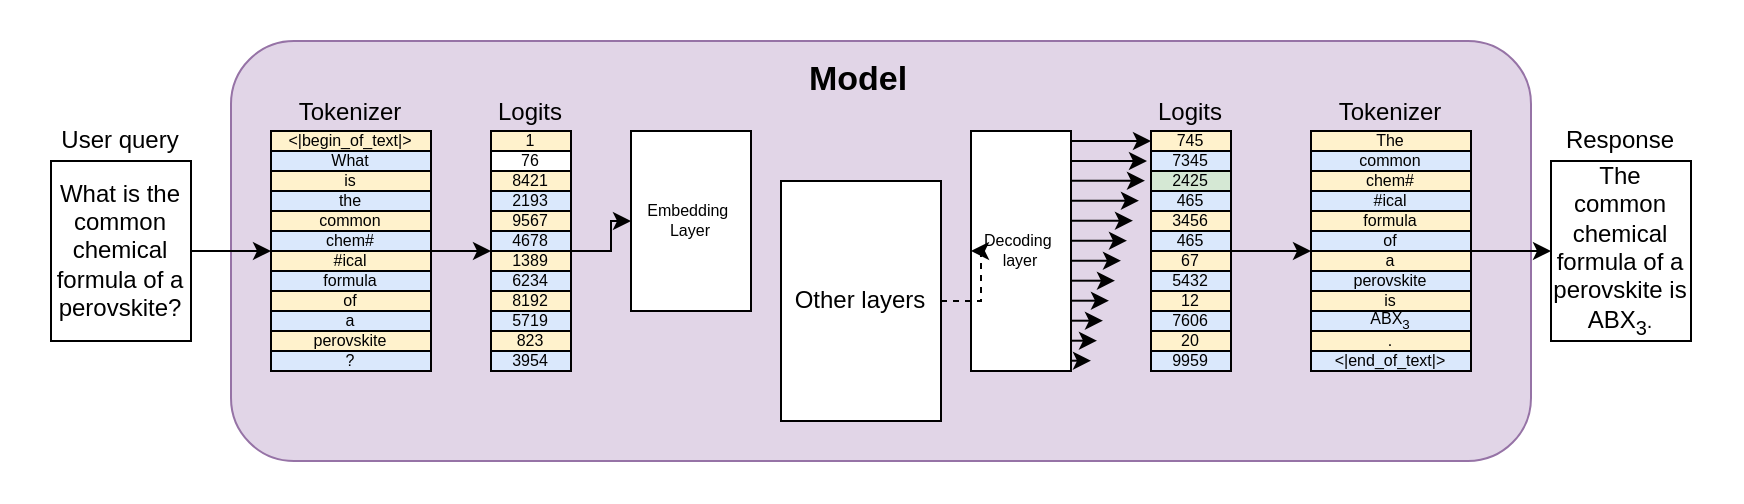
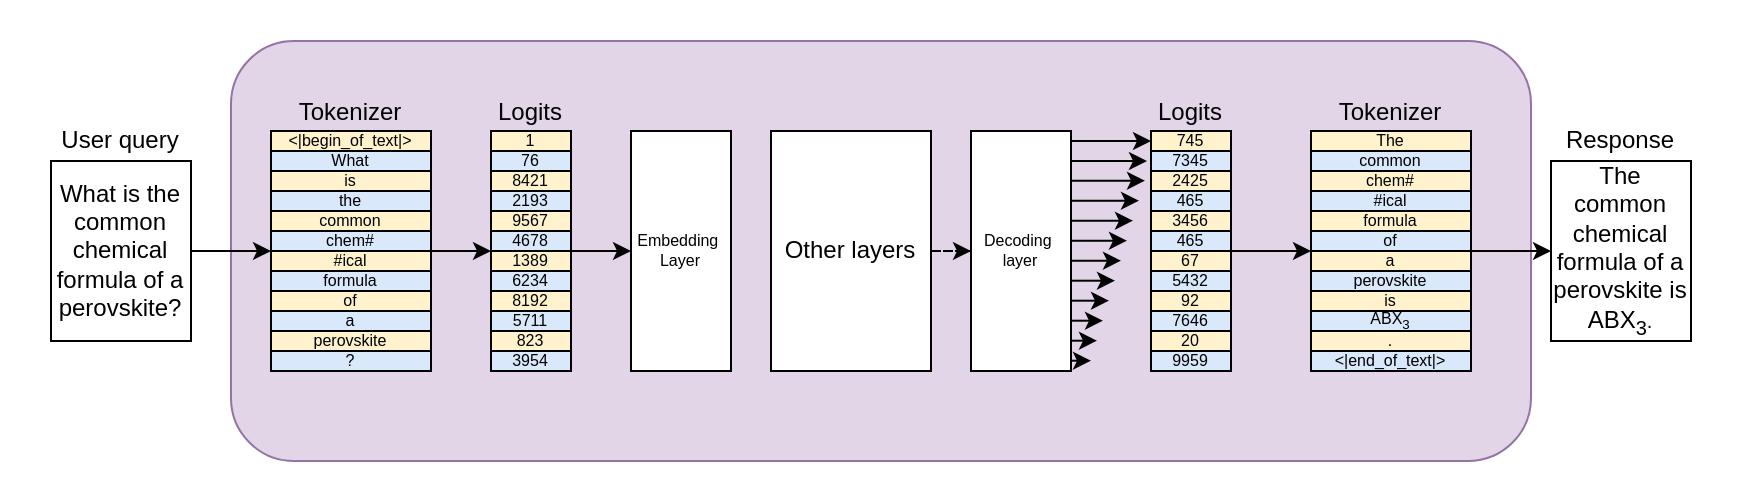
node "Model": removed
node "76": fillcolor #ffffff -> #dae8fc
node "2425": fillcolor #d5e8d4 -> #fff2cc
node "Embedding Layer": size 120x180 -> 100x240
node "Other layers": moved (861, 301) -> (851, 251)
node "12": label "12" -> "92"
node "5719": label "5719" -> "5711"
node "7606": label "7606" -> "7646"
